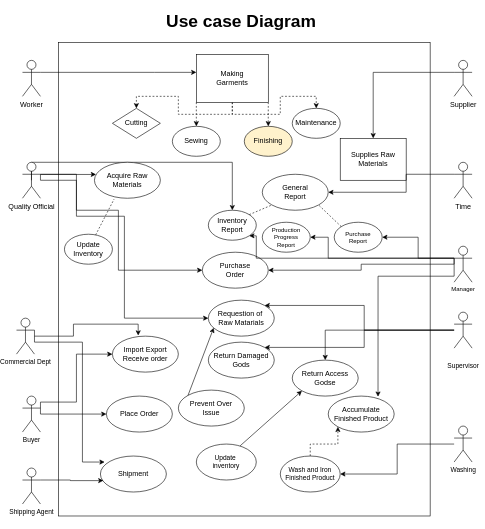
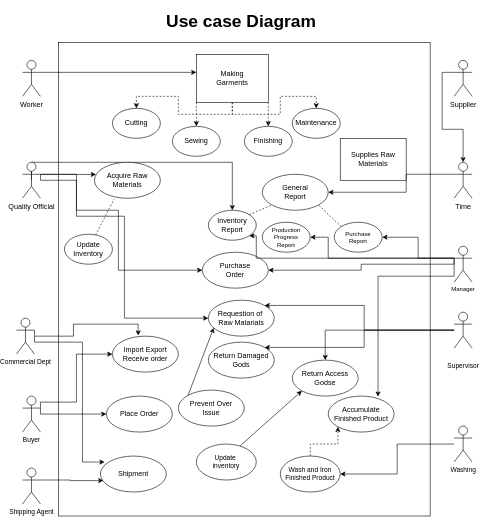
edge "Supplier" -> "Supplies Raw Materials": now "Supplier" -> "Time"
node "Cutting": shape diamond -> ellipse
node "Finishing": fillcolor #fff2cc -> #ffffff
